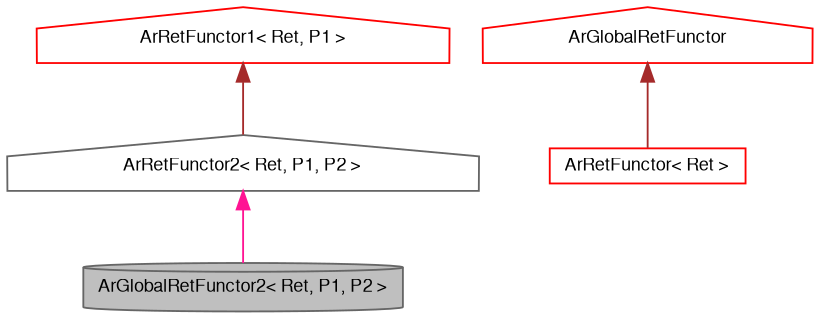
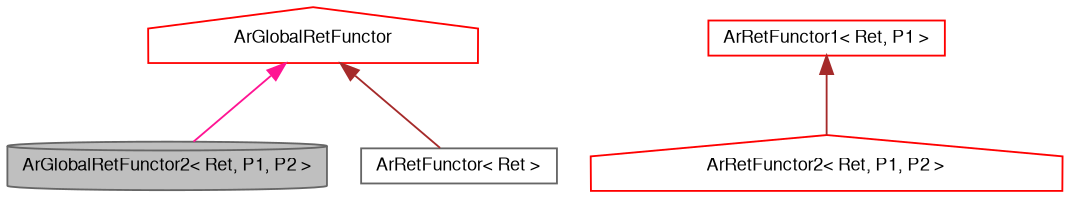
node "ArRetFunctor1< Ret, P1 >": shape house -> box
node "ArRetFunctor2< Ret, P1, P2 >": color gray40 -> red
node "ArRetFunctor< Ret >": color red -> gray40
edge "ArGlobalRetFunctor2< Ret, P1, P2 >" -> "ArRetFunctor2< Ret, P1, P2 >": now "ArGlobalRetFunctor2< Ret, P1, P2 >" -> "ArGlobalRetFunctor"
